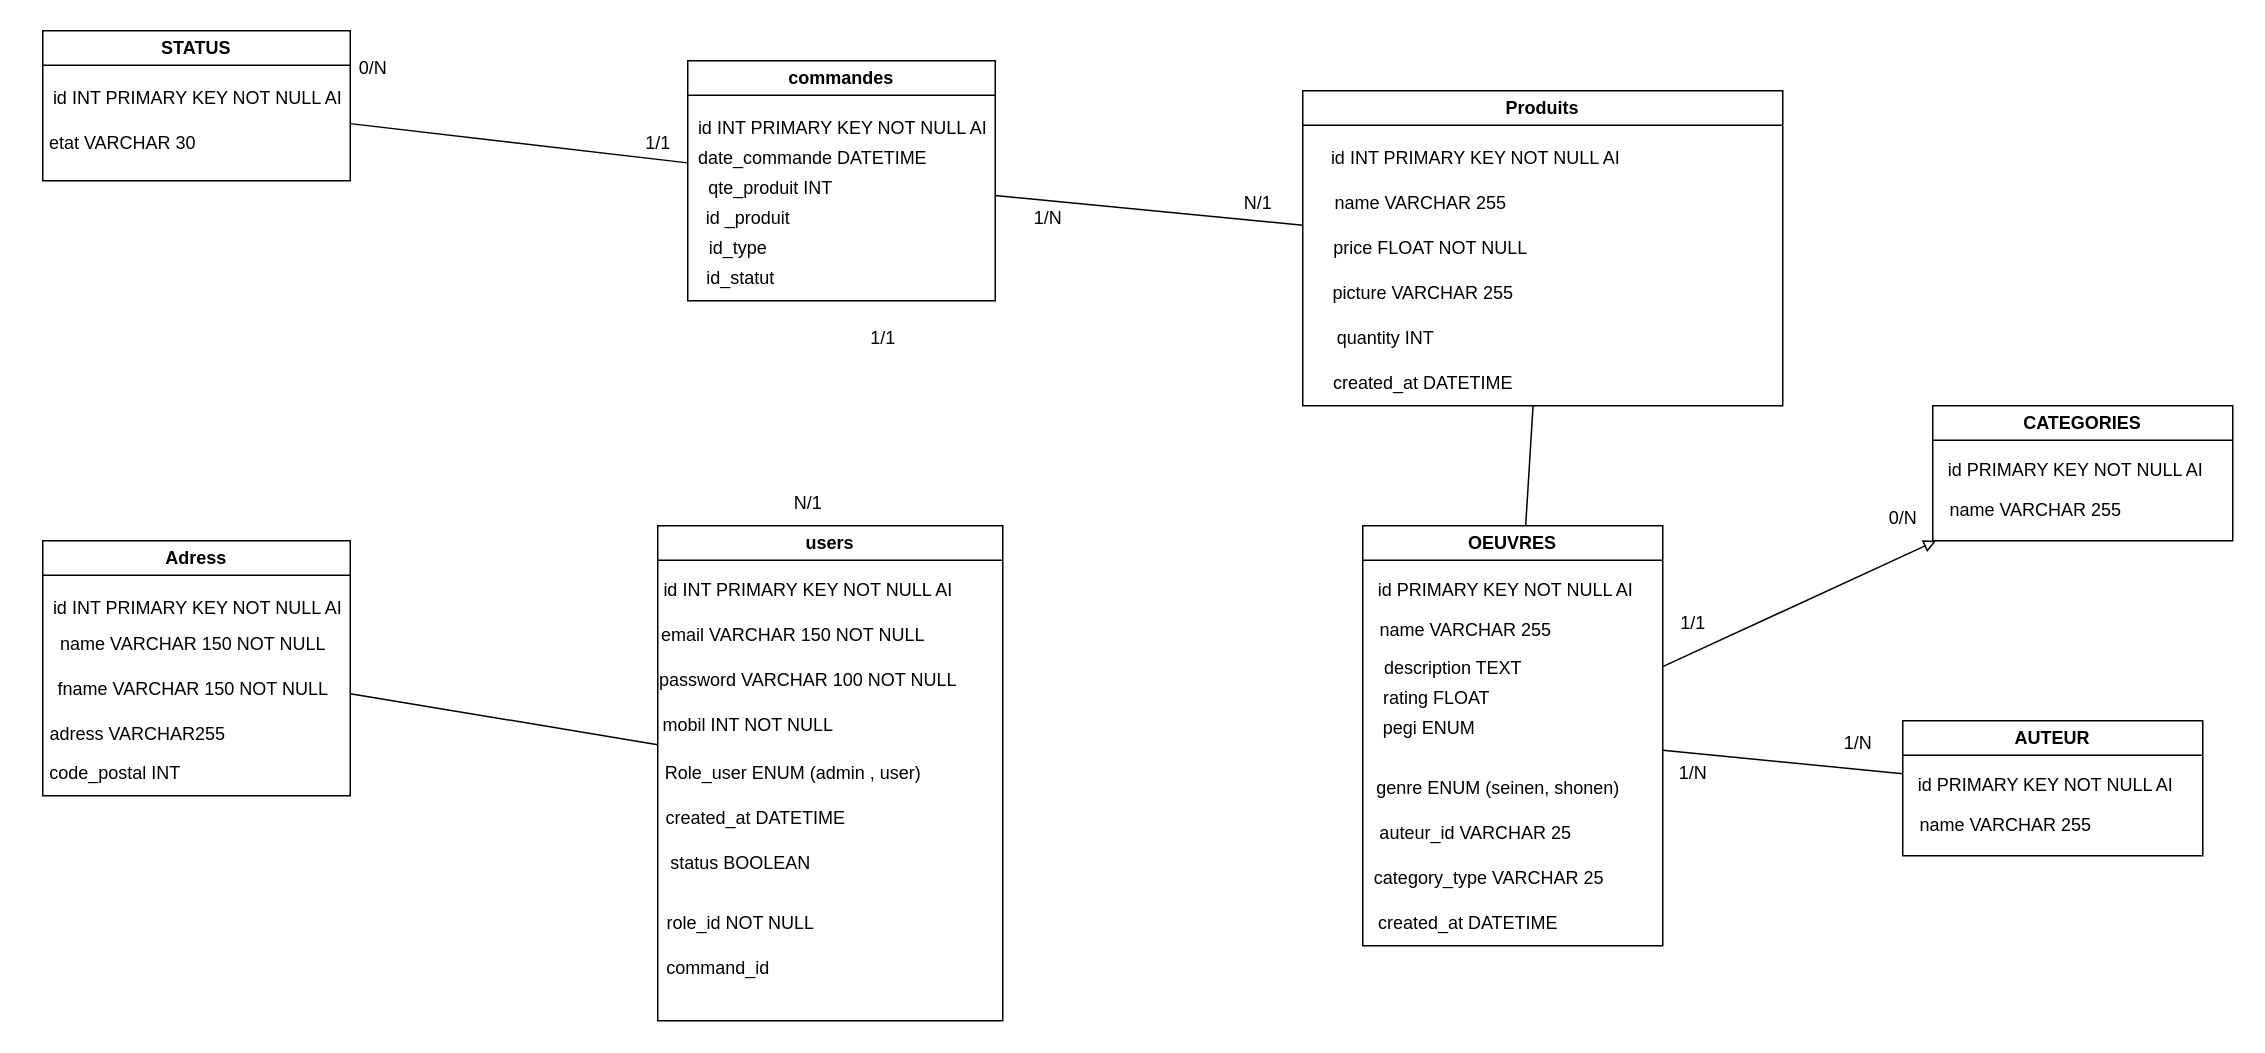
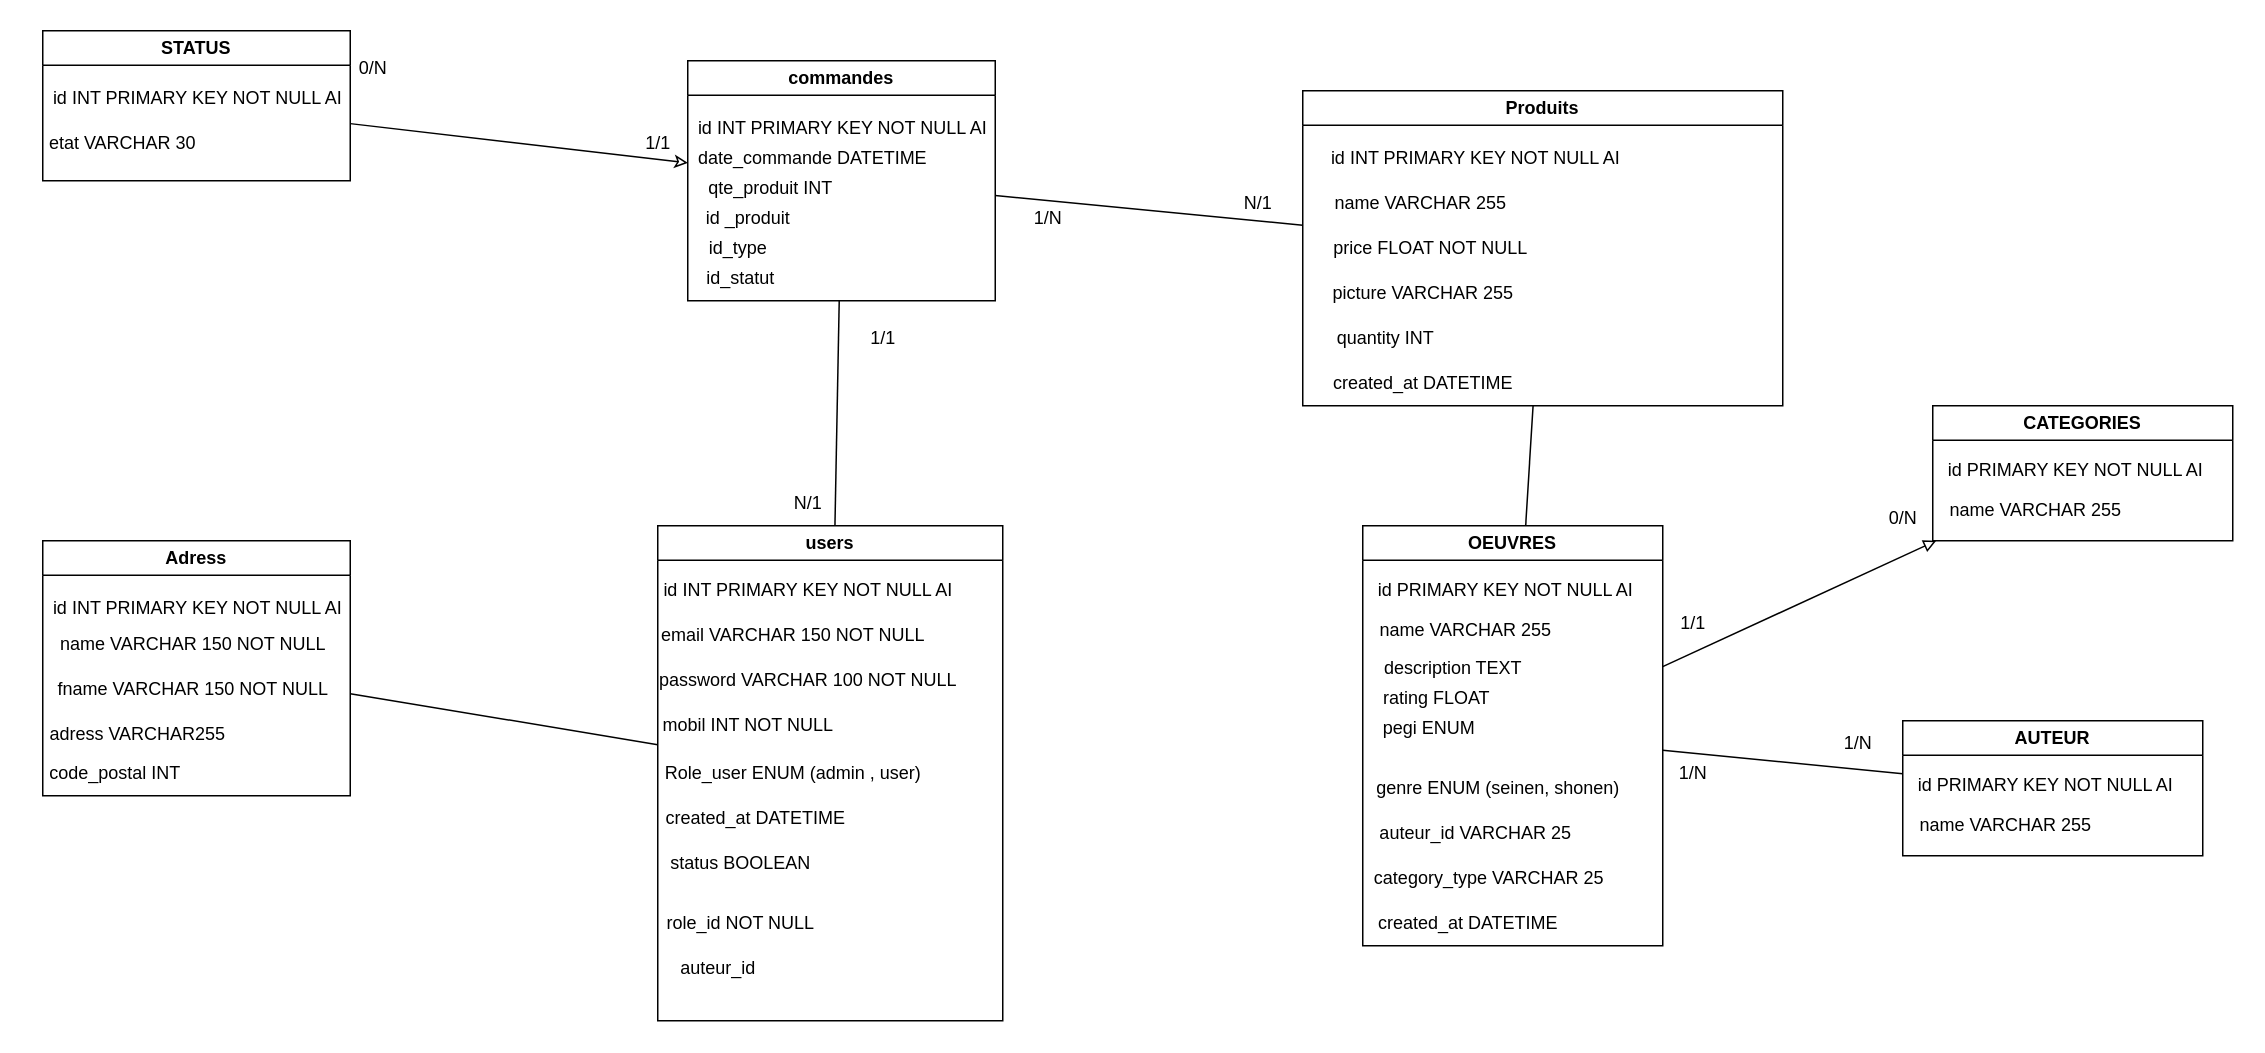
edge "STATUS" -- "commandes": arrowhead none -> classic
edge "commandes" -- "users": added
node "command_id": label "command_id" -> "auteur_id"
